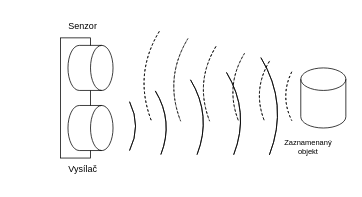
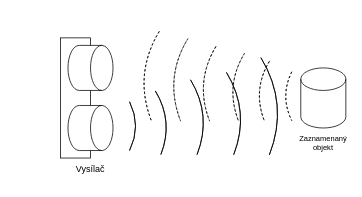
node "Senzor": removed
node "Zaznamenaný objekt": moved (308, 146) -> (323, 143)
node "Vysílač": moved (83, 169) -> (90, 169)
